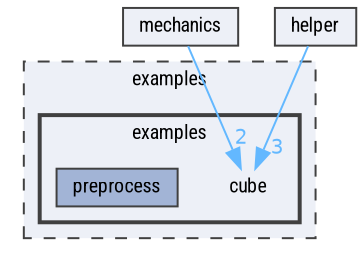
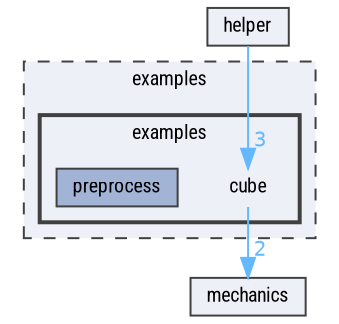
edge "mechanics" -> "cube": reversed
